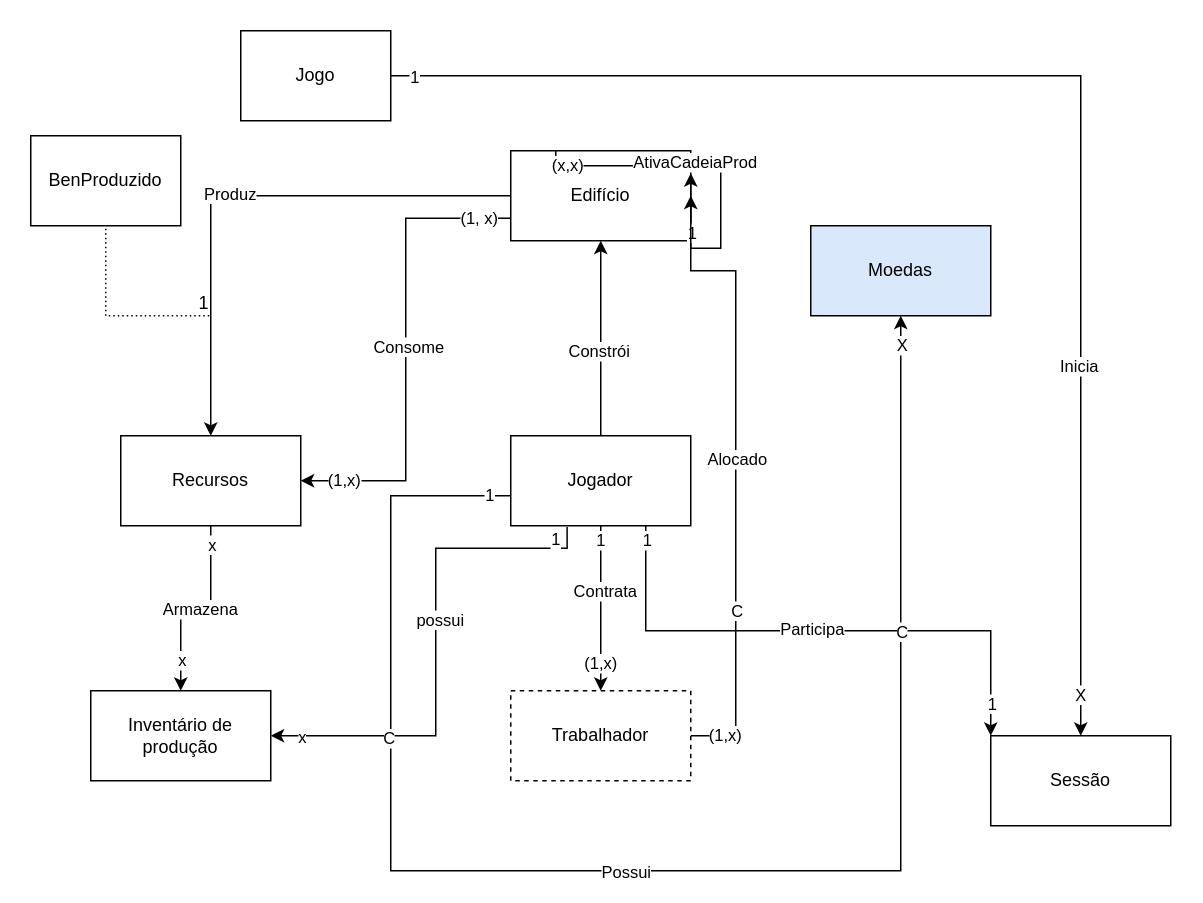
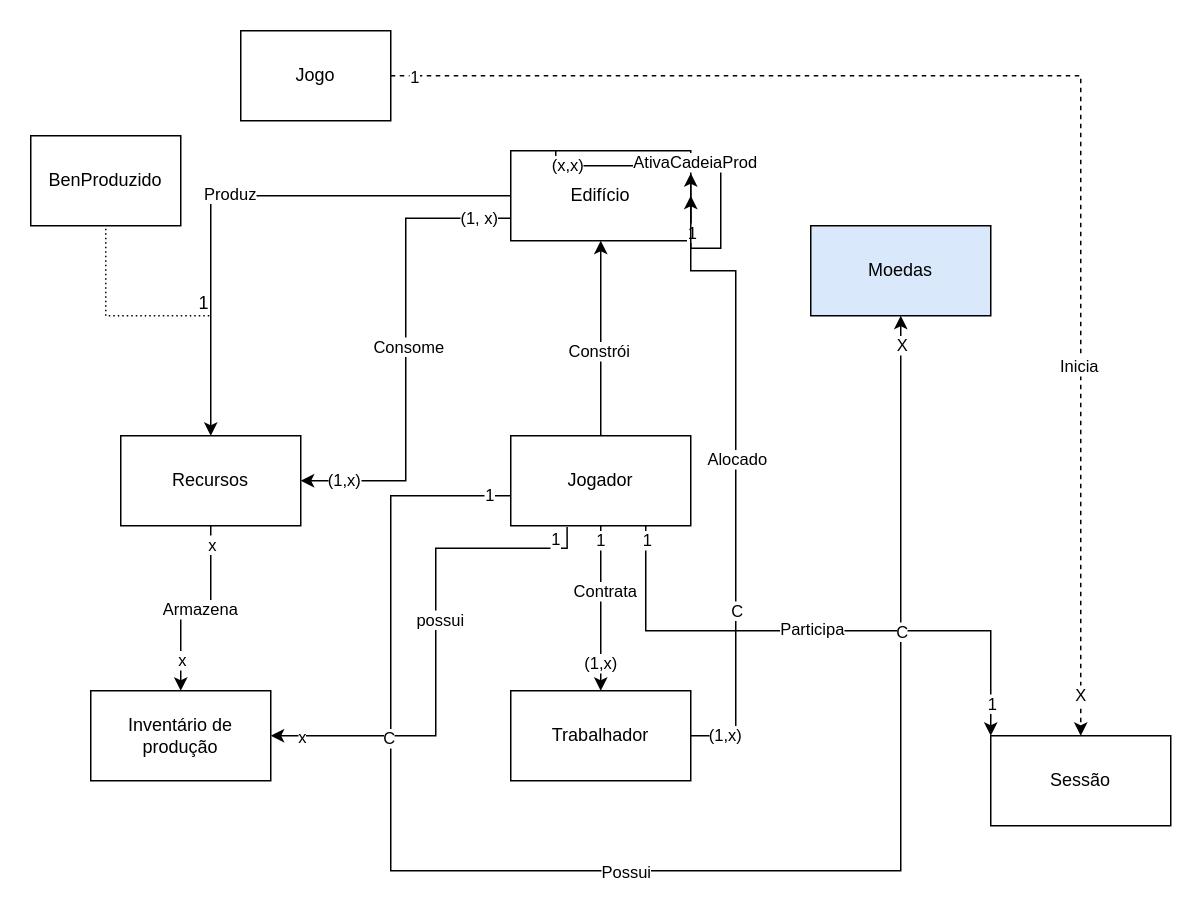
edge "Jogo" -> "Sessão": style solid -> dashed
node "Trabalhador": style dashed -> solid
